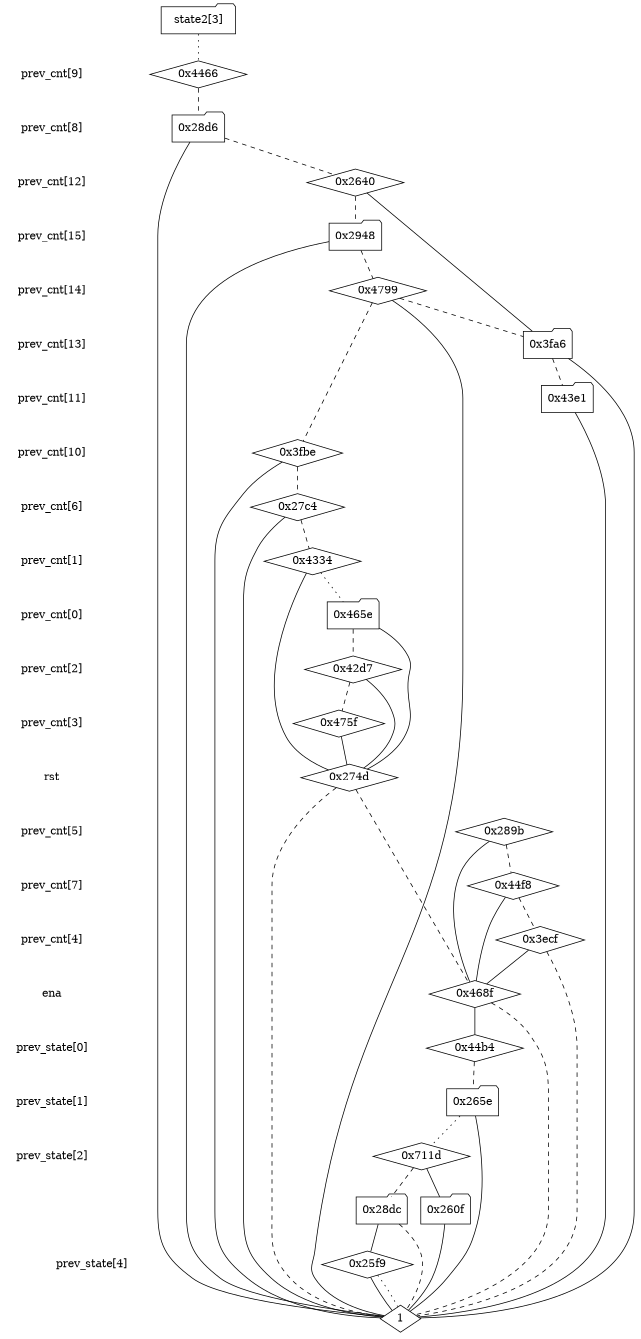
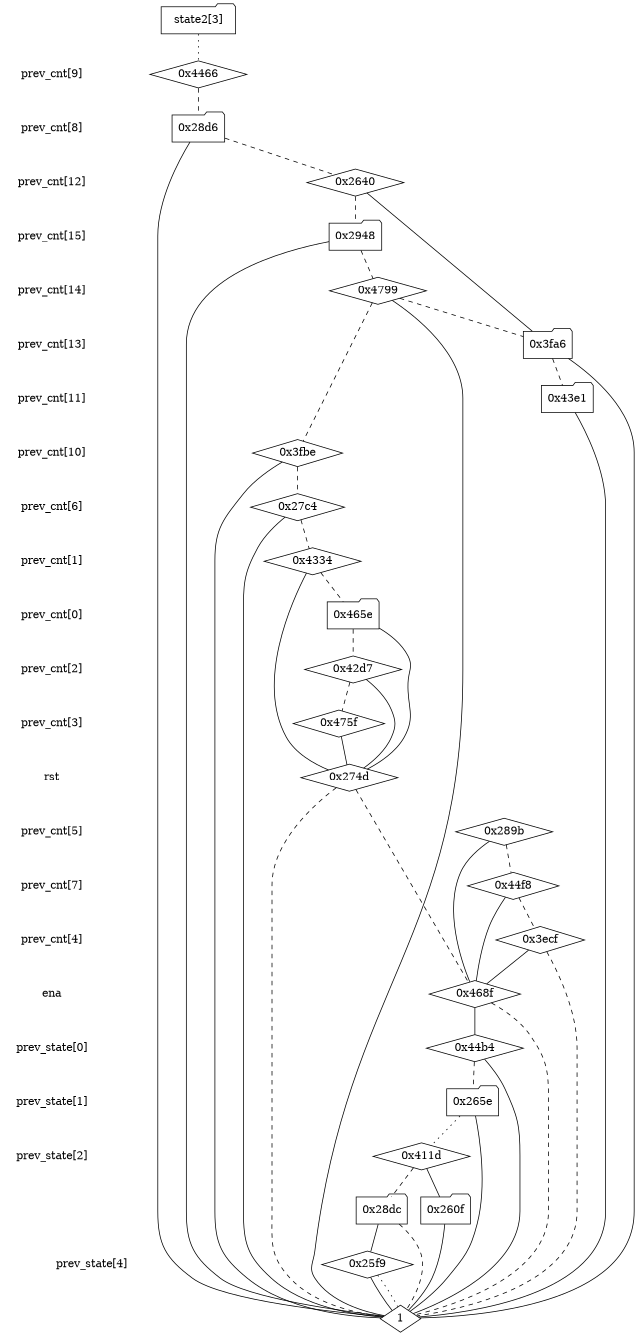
edge "0x4334" -- "0x465e": style dotted -> dashed
node "0x711d": label "0x711d" -> "0x411d"
edge "0x44b4" -- "1": added
